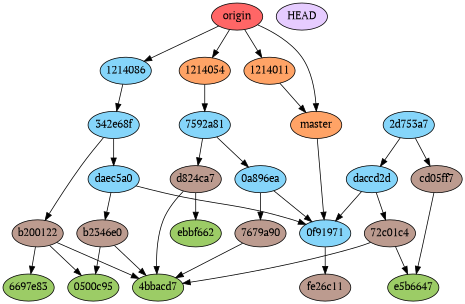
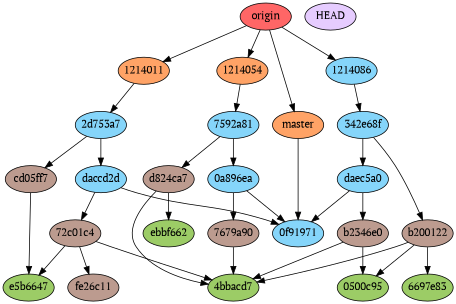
edge "1214011" -> "master": now "1214011" -> "2d753a7"
edge "0f91971" -> "fe26c11": now "72c01c4" -> "fe26c11"
